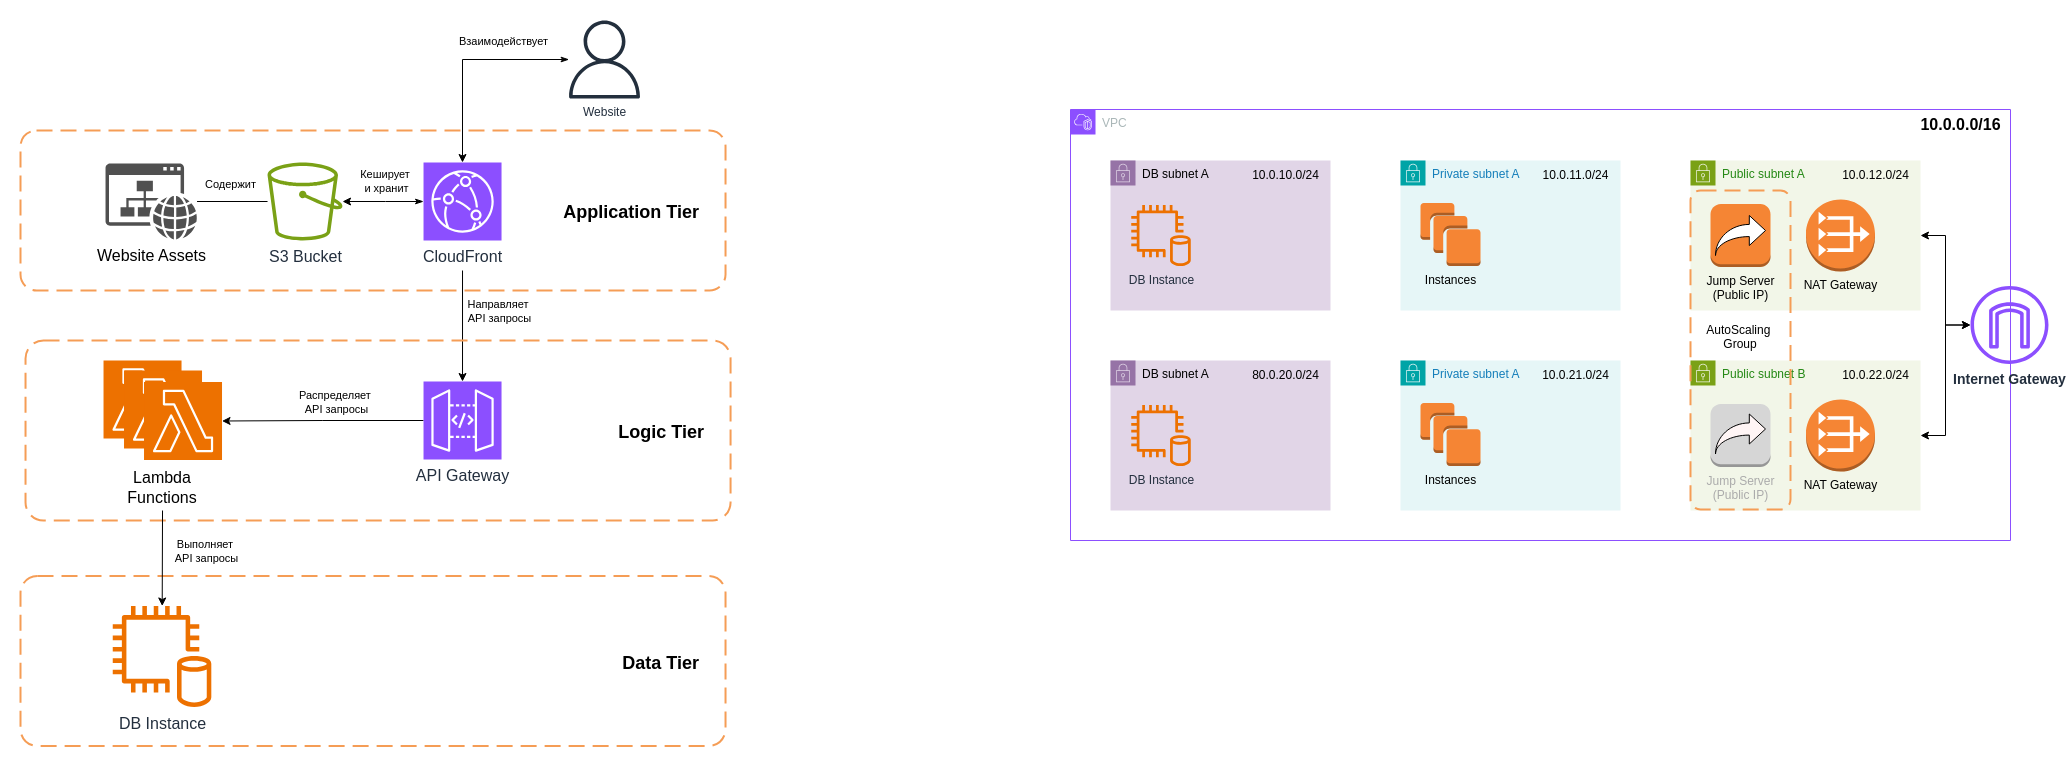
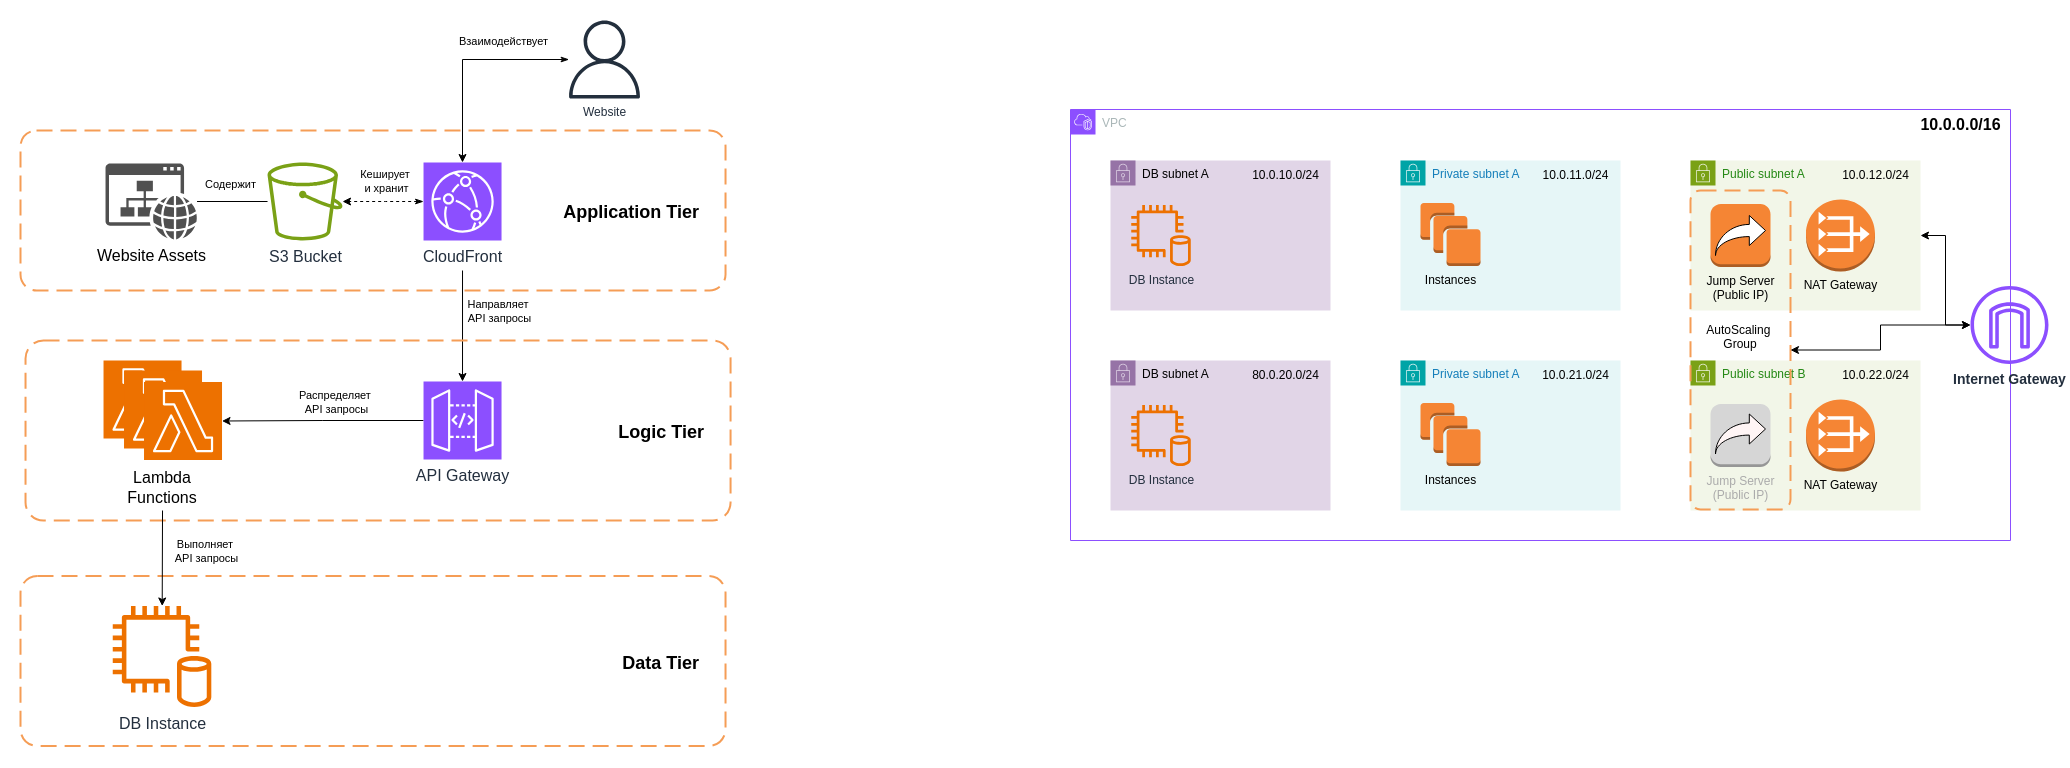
edge "S3 Bucket" -- "CloudFront": style solid -> dashed
edge "Internet Gateway" -- "Public subnet B": now "Internet Gateway" -- "AutoScaling Group"
